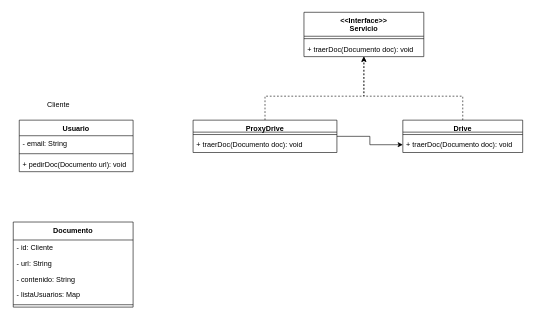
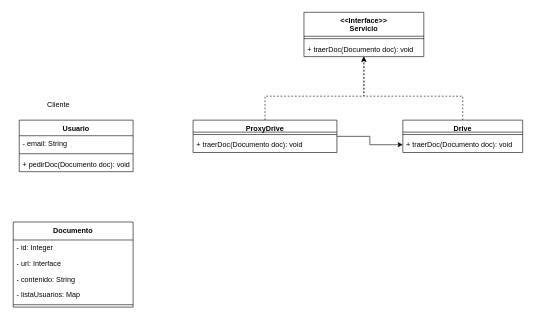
node "+ pedirDoc(Documento url): void": label "+ pedirDoc(Documento url): void" -> "+ pedirDoc(Documento doc): void"
node "- id: Cliente": label "- id: Cliente" -> "- id: Integer"
node "- url: String": label "- url: String" -> "- url: Interface"
